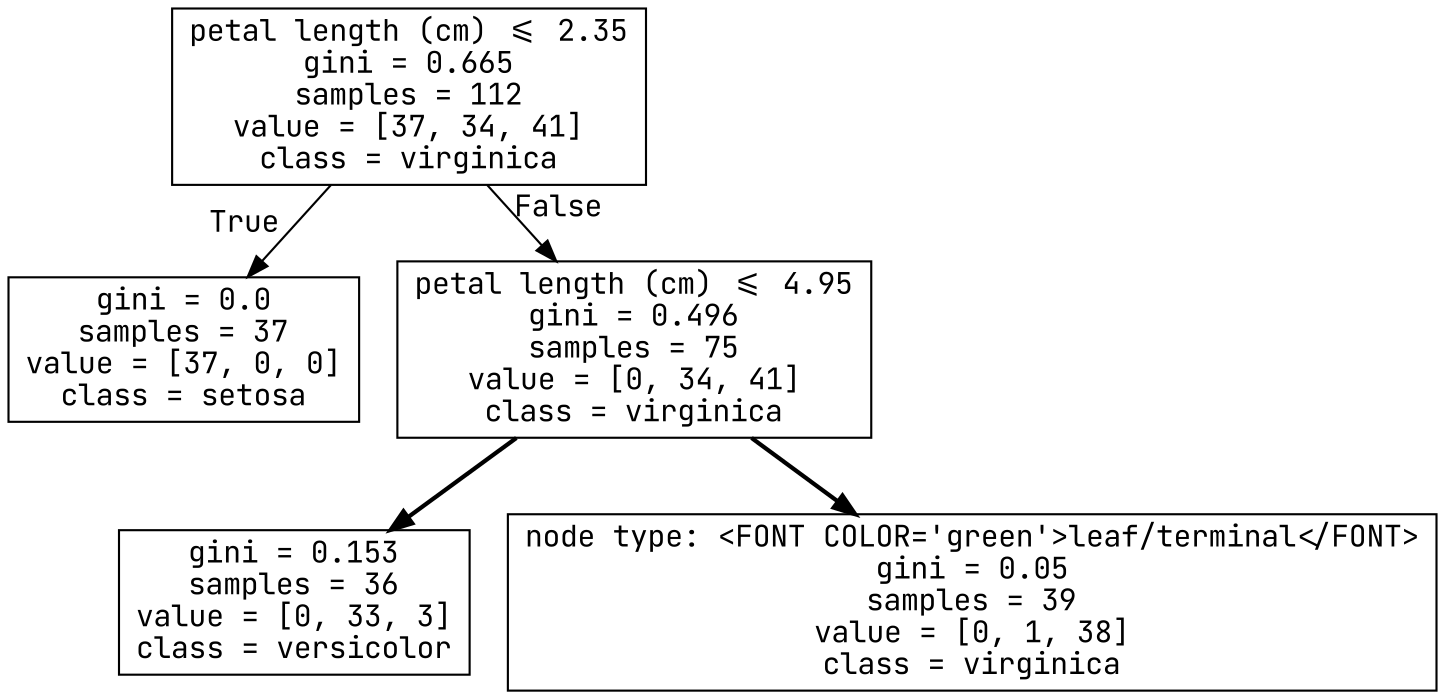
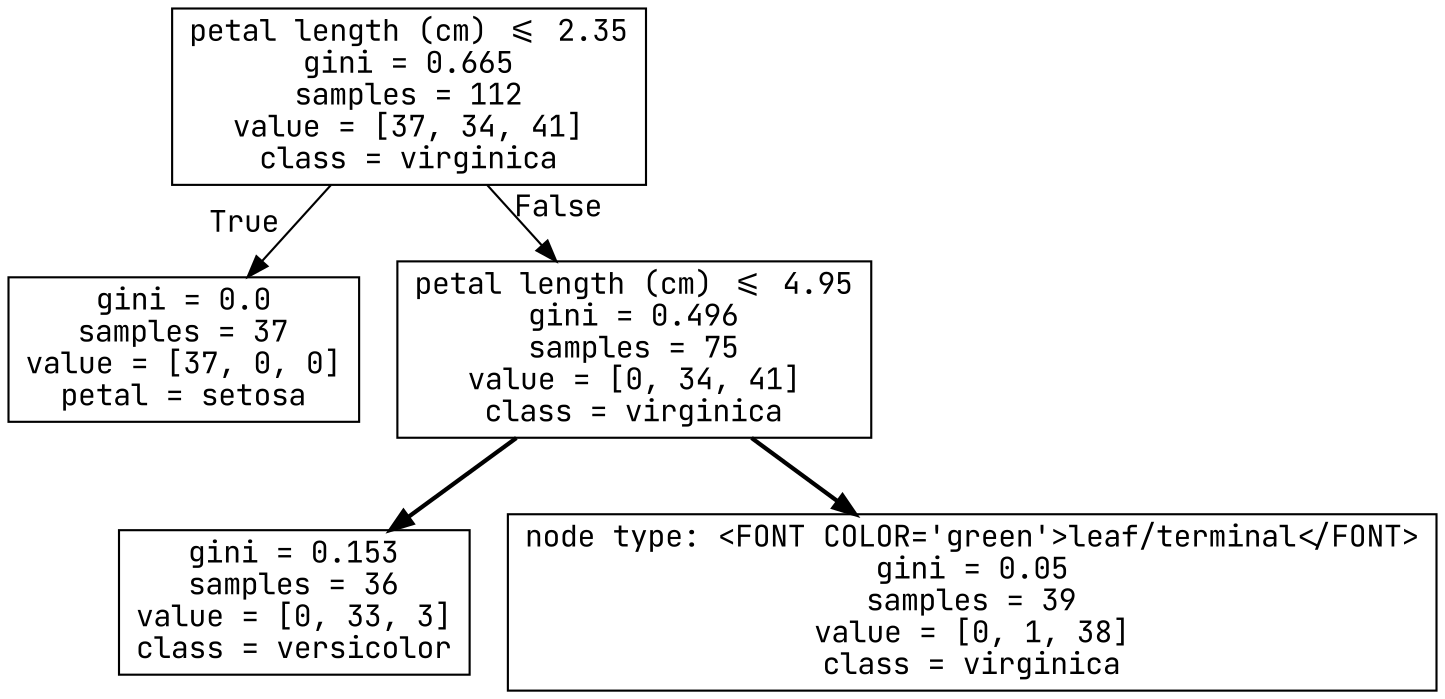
node "gini = 0.0 samples = 37 value = [37, 0, 0] class = setosa": label "gini = 0.0 samples = 37 value = [37, 0, 0] class = setosa" -> "gini = 0.0 samples = 37 value = [37, 0, 0] petal = setosa"
